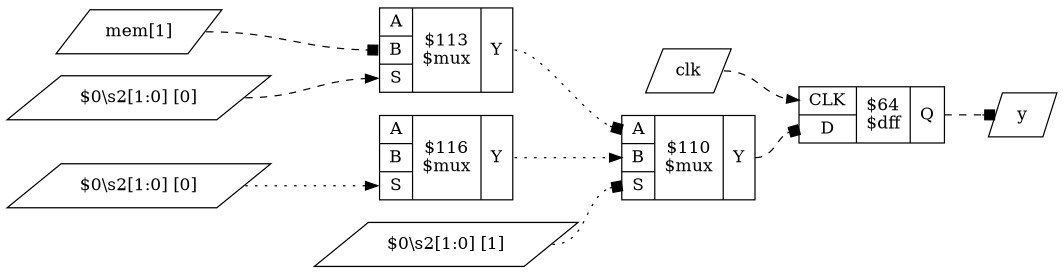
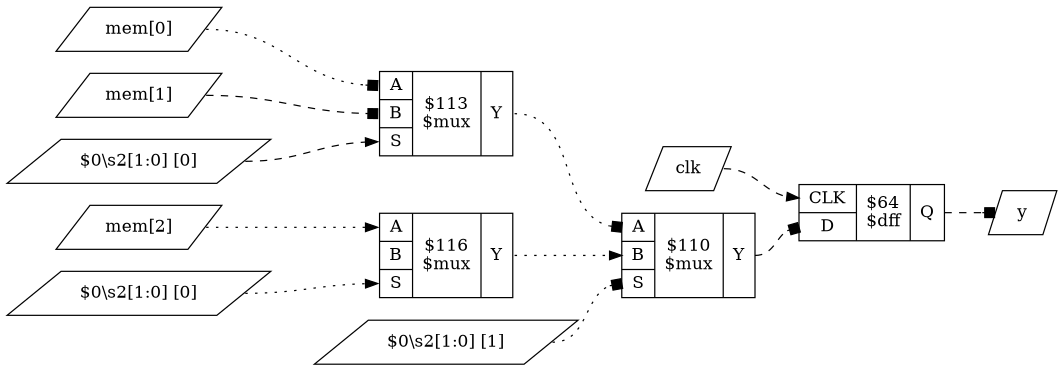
node "mem[0]": added
node "mem[2]": added
